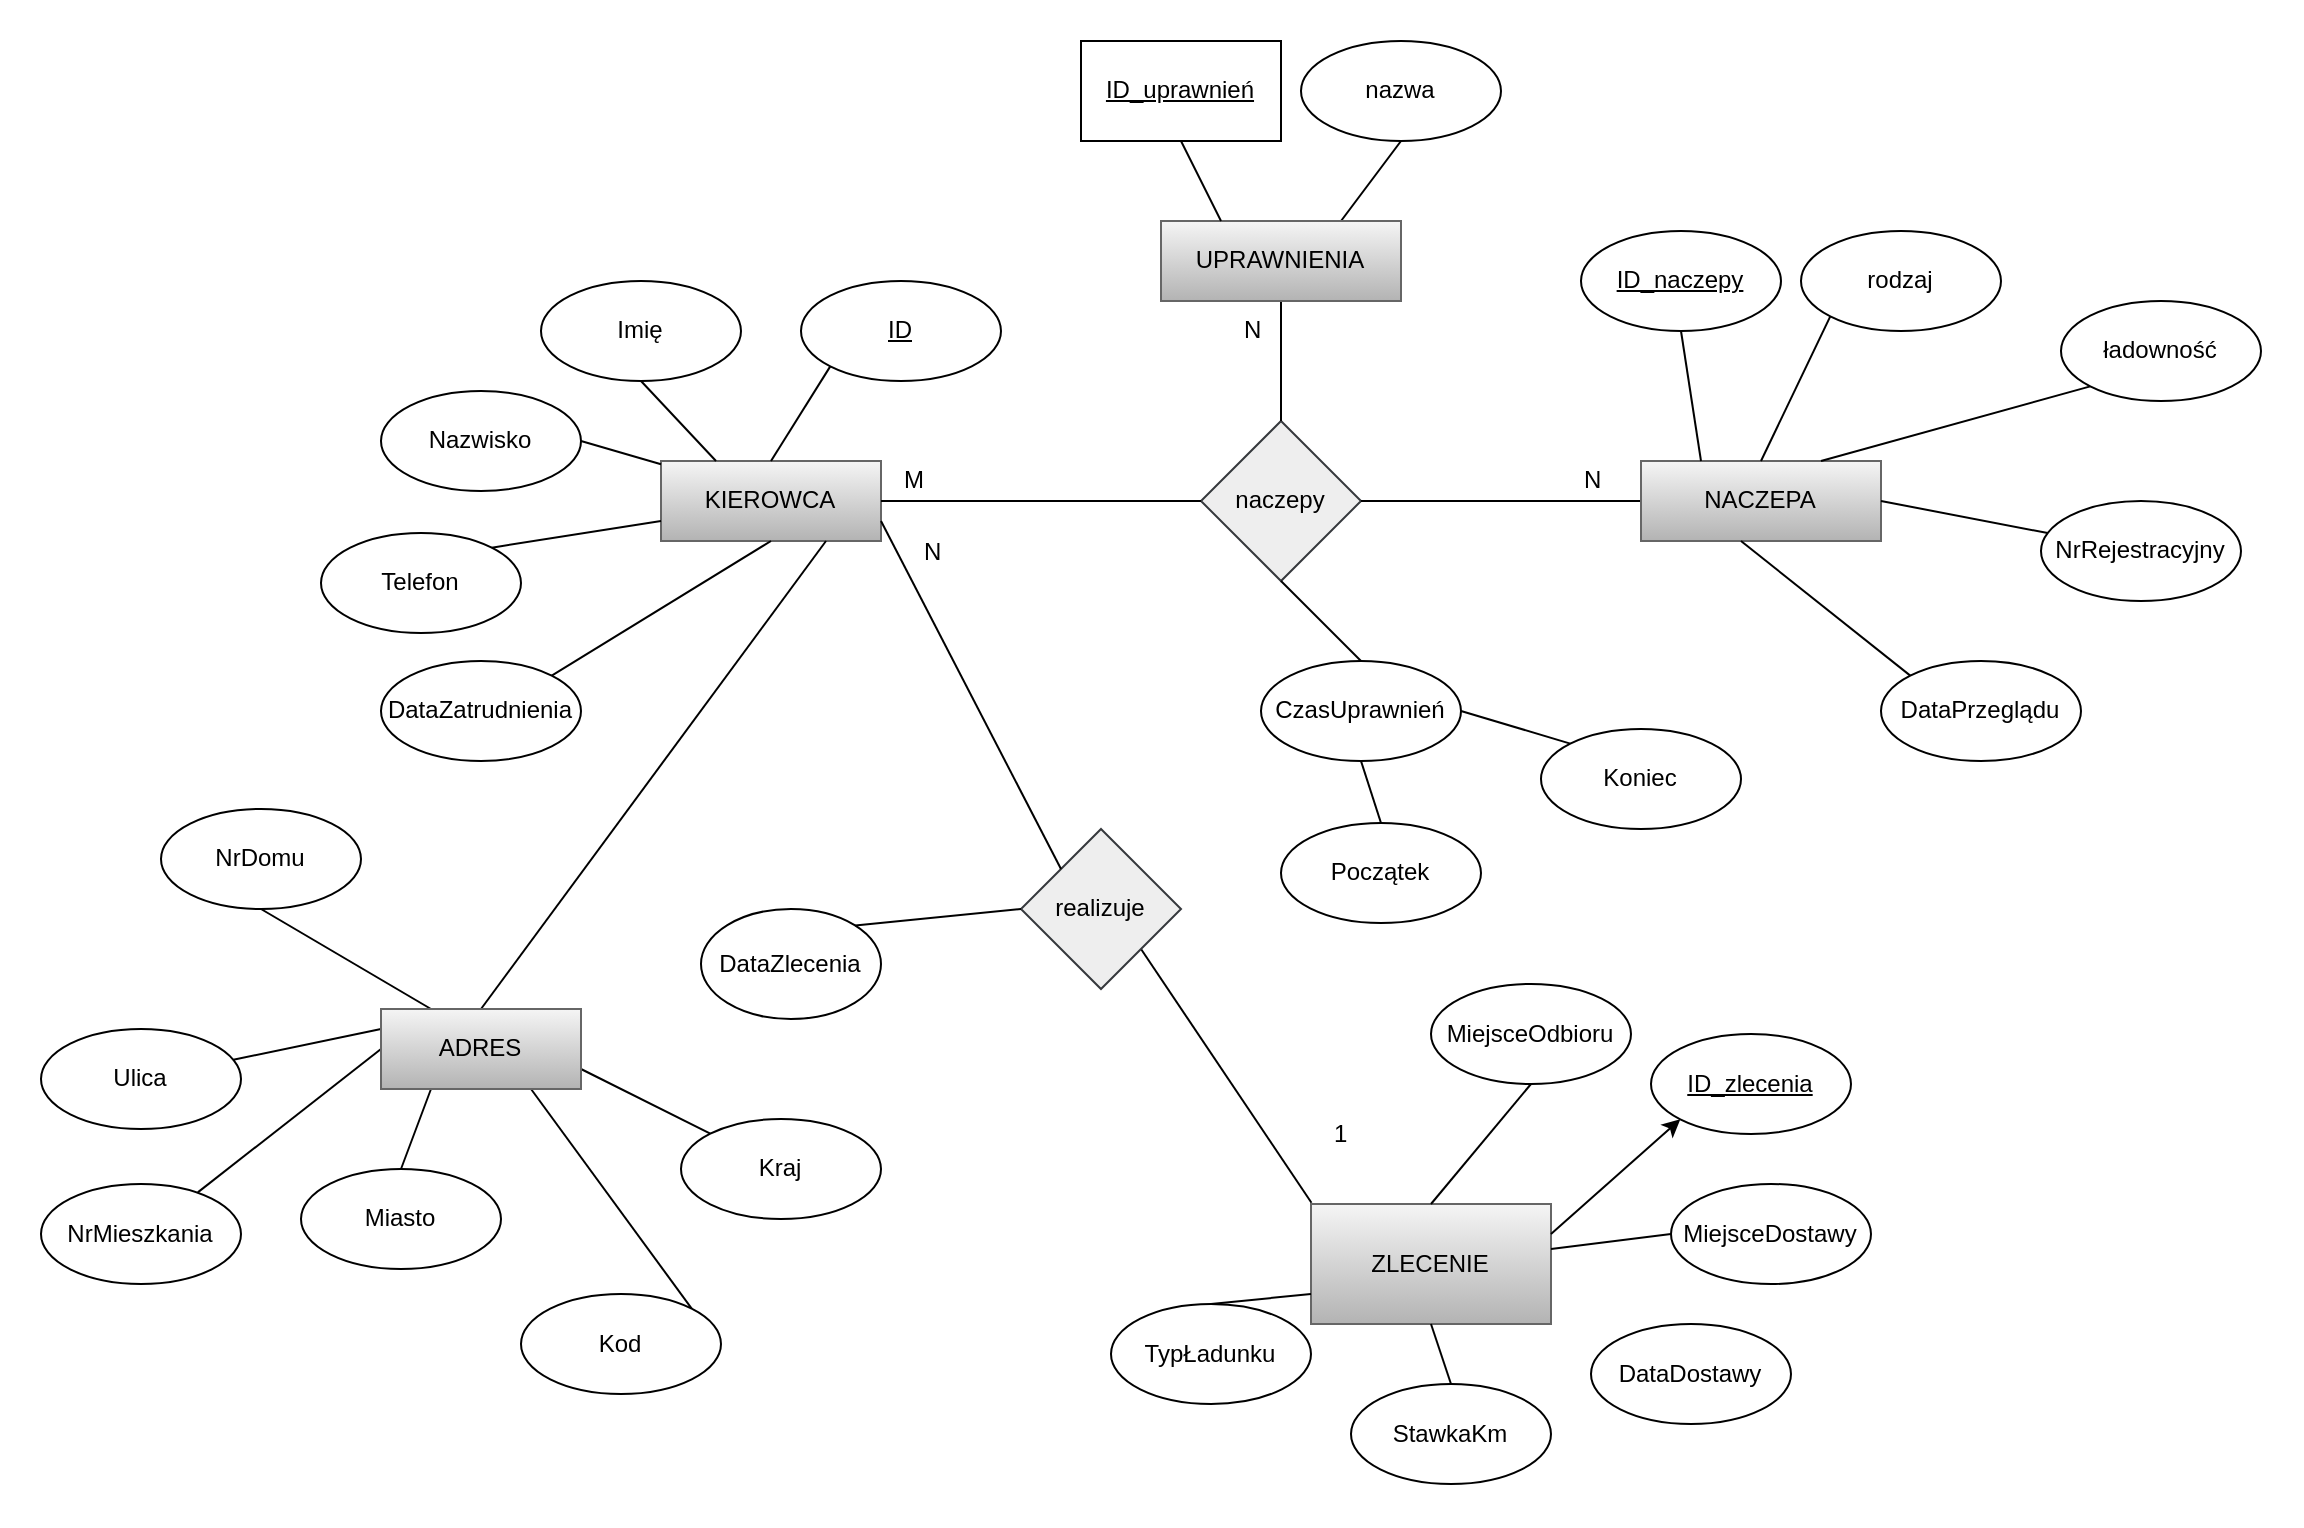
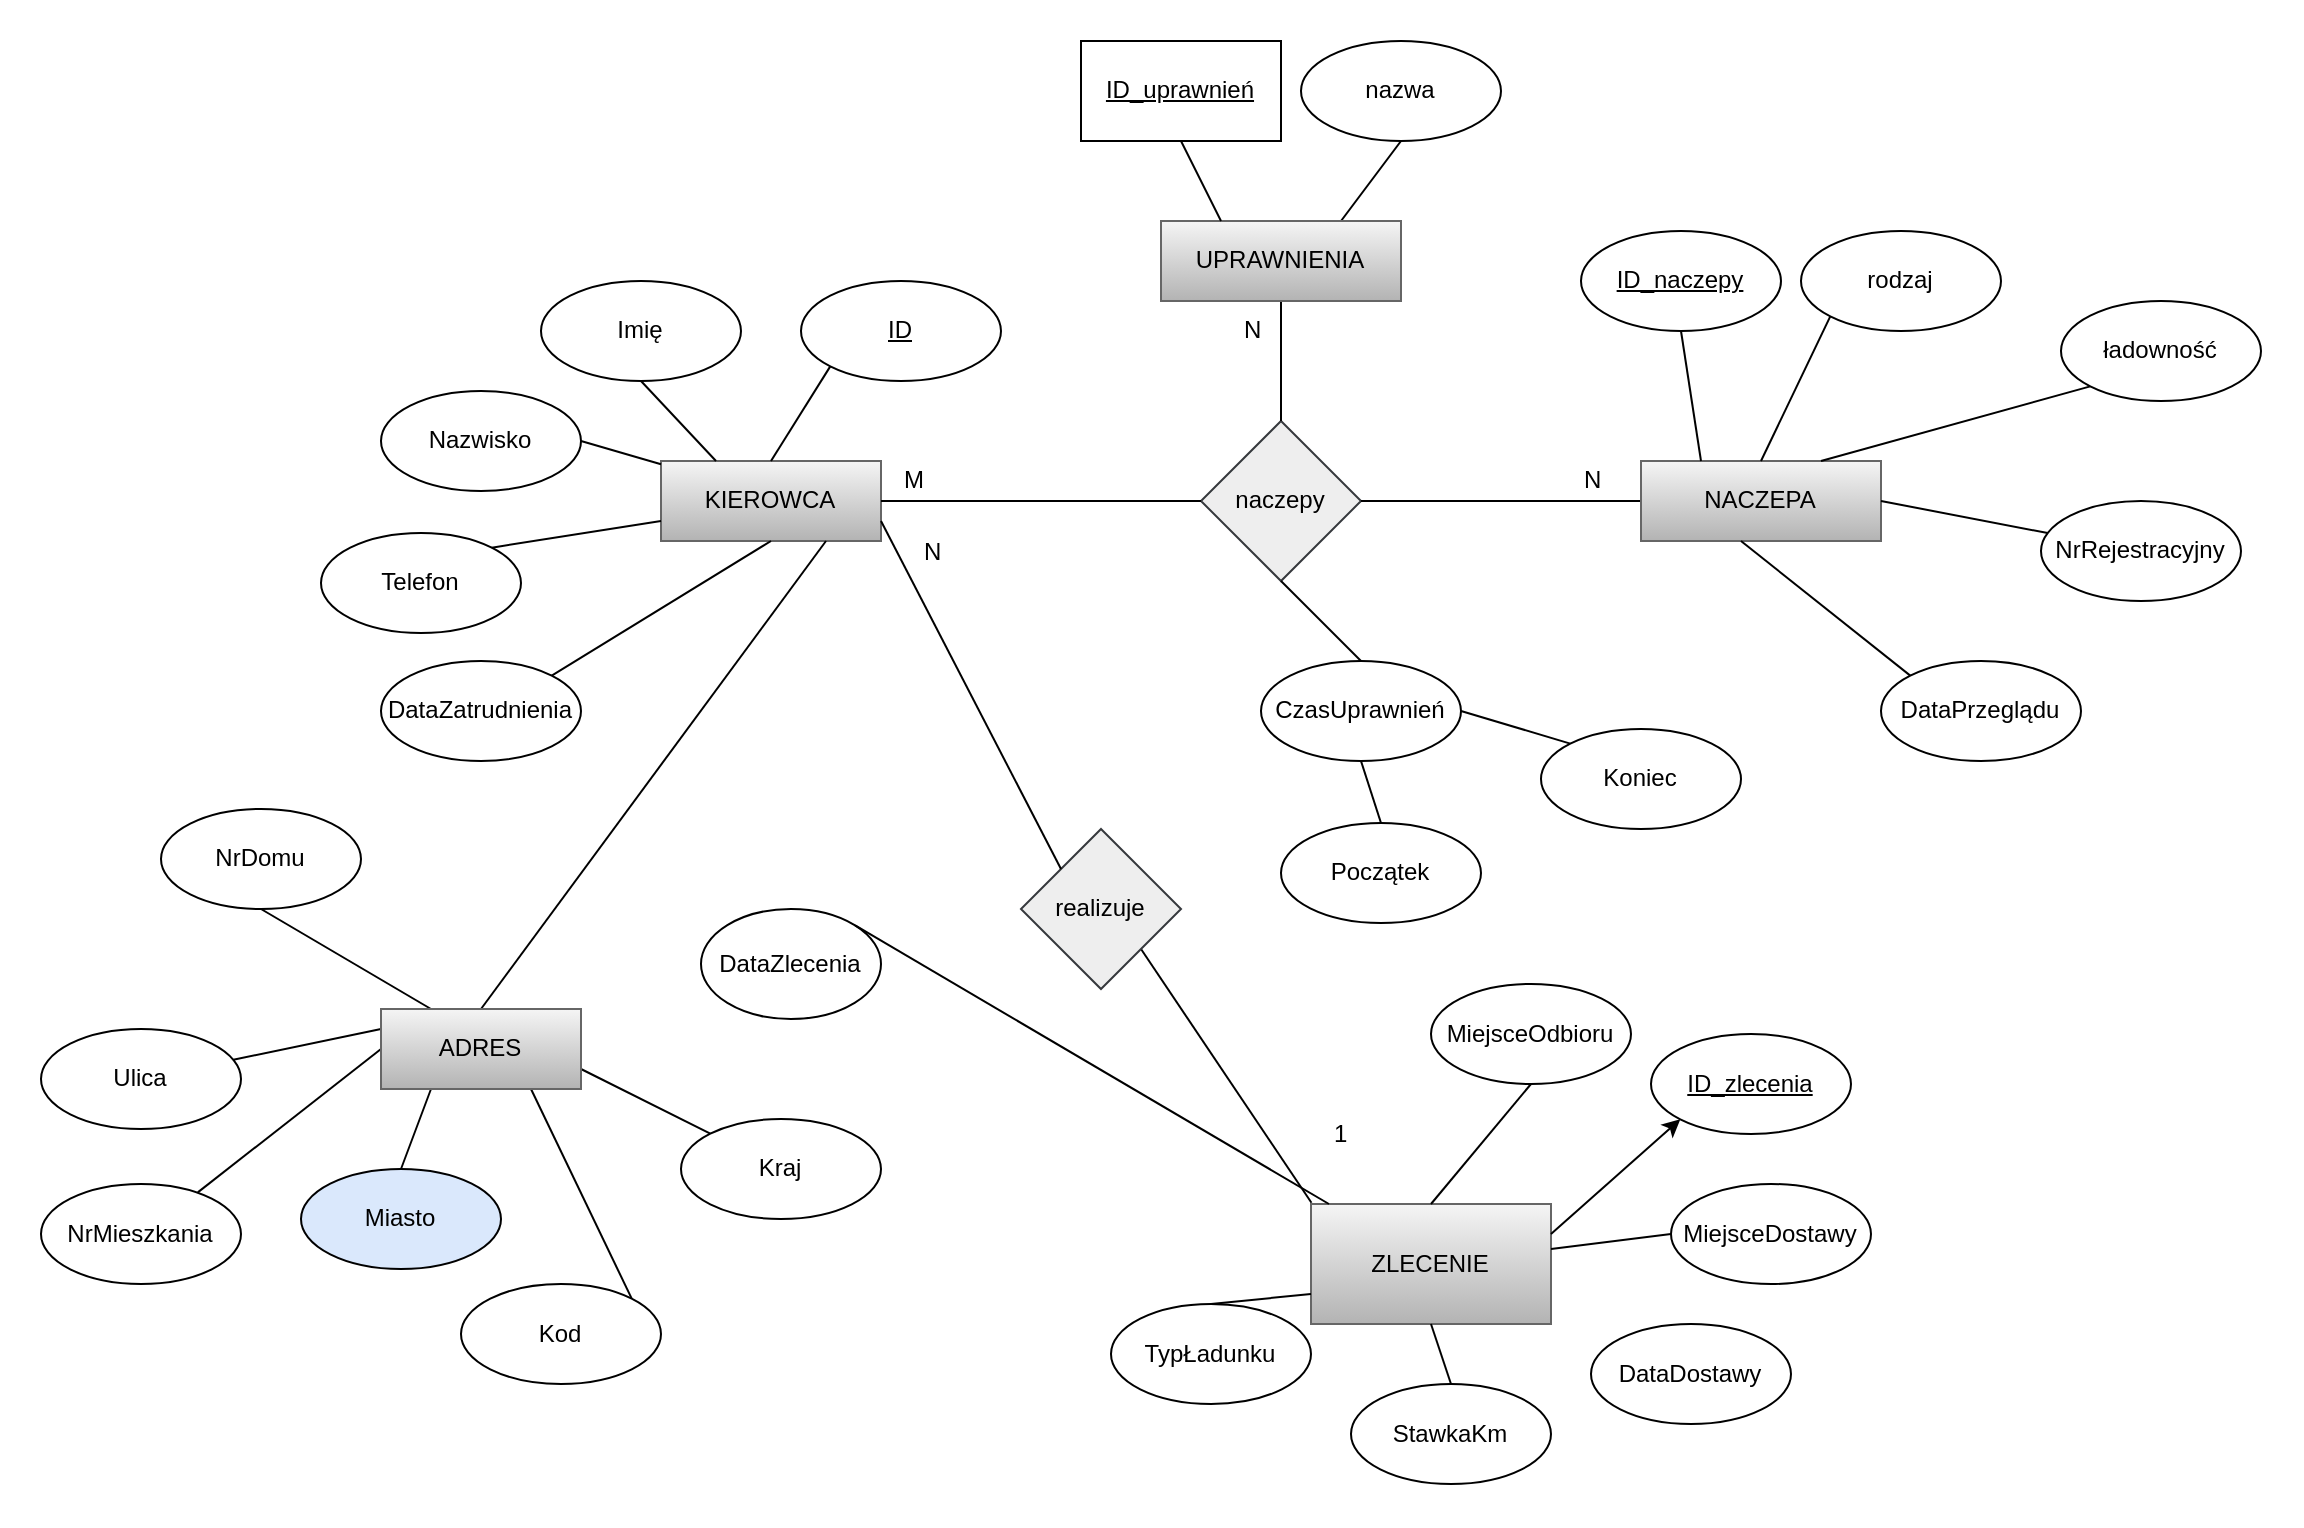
edge "realizuje" -- "DataZlecenia": now "ZLECENIE" -- "DataZlecenia"
node "Miasto": fillcolor #ffffff -> #dae8fc
node "Kod": moved (621, 1344) -> (561, 1334)
